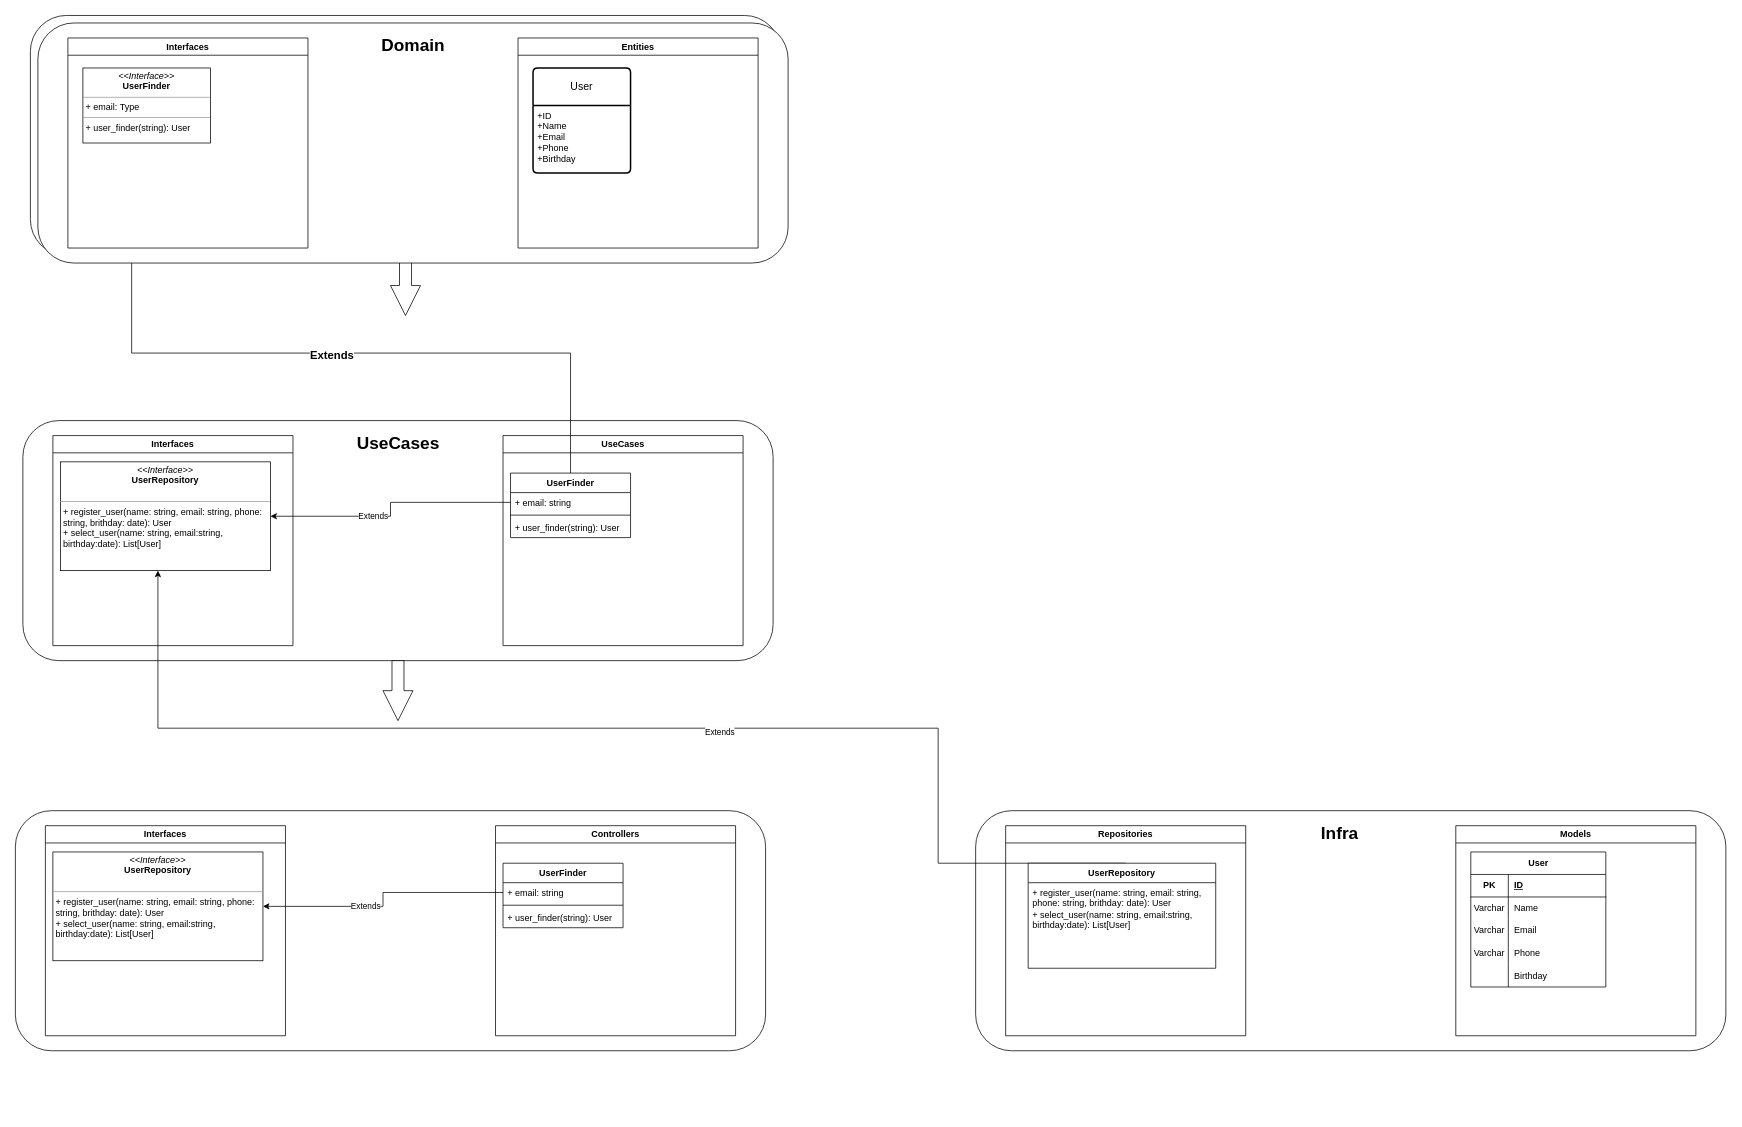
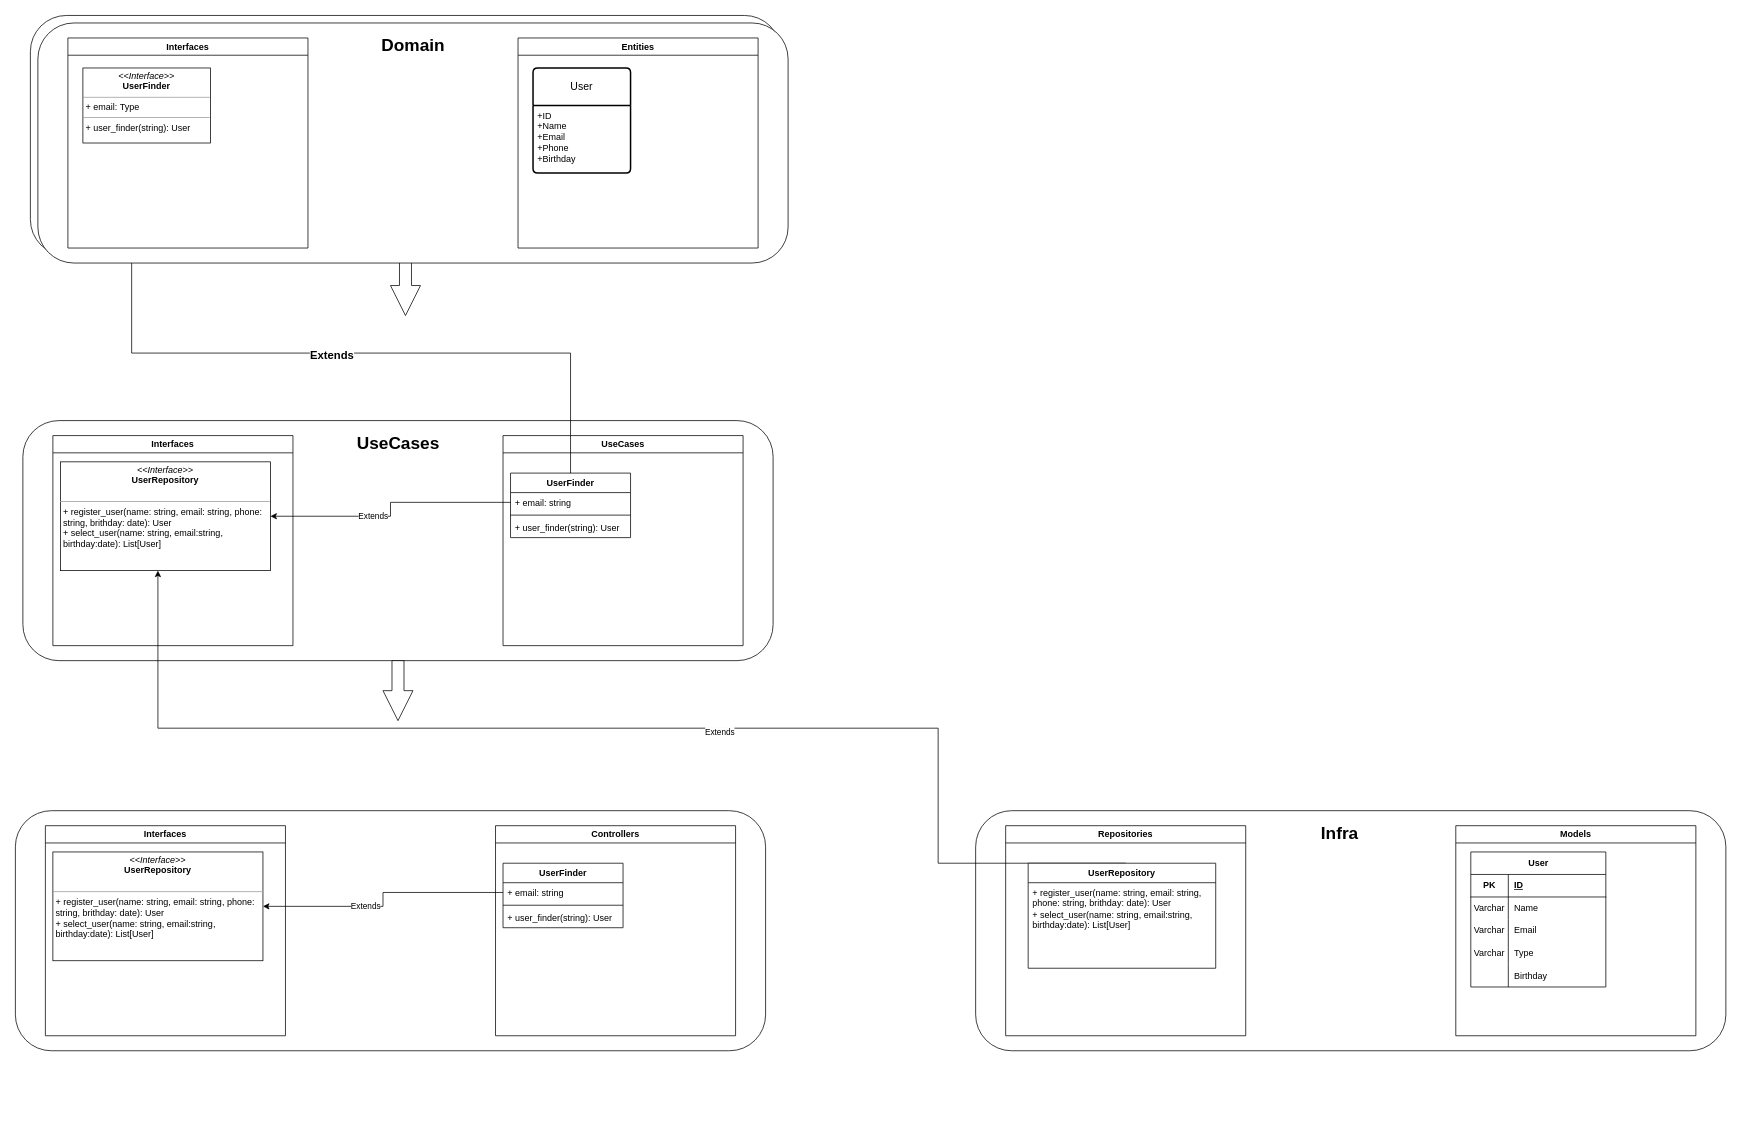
node "Phone": label "Phone" -> "Type"
